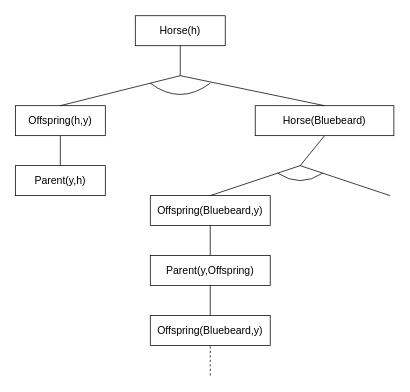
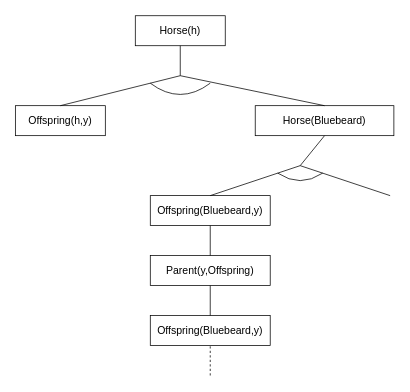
edge "Offspring(h,y)" -- "Parent(y,h)": removed
node "Parent(y,h)": removed
